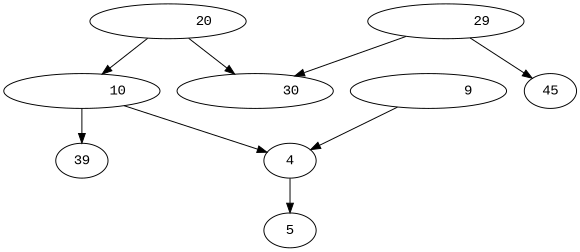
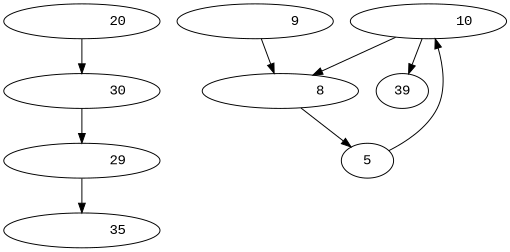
edge "20" -> "10": now "5" -> "10"
edge "29" -> "30": reversed
node "45": label "45" -> "35"
node "4": label "4" -> "8"
